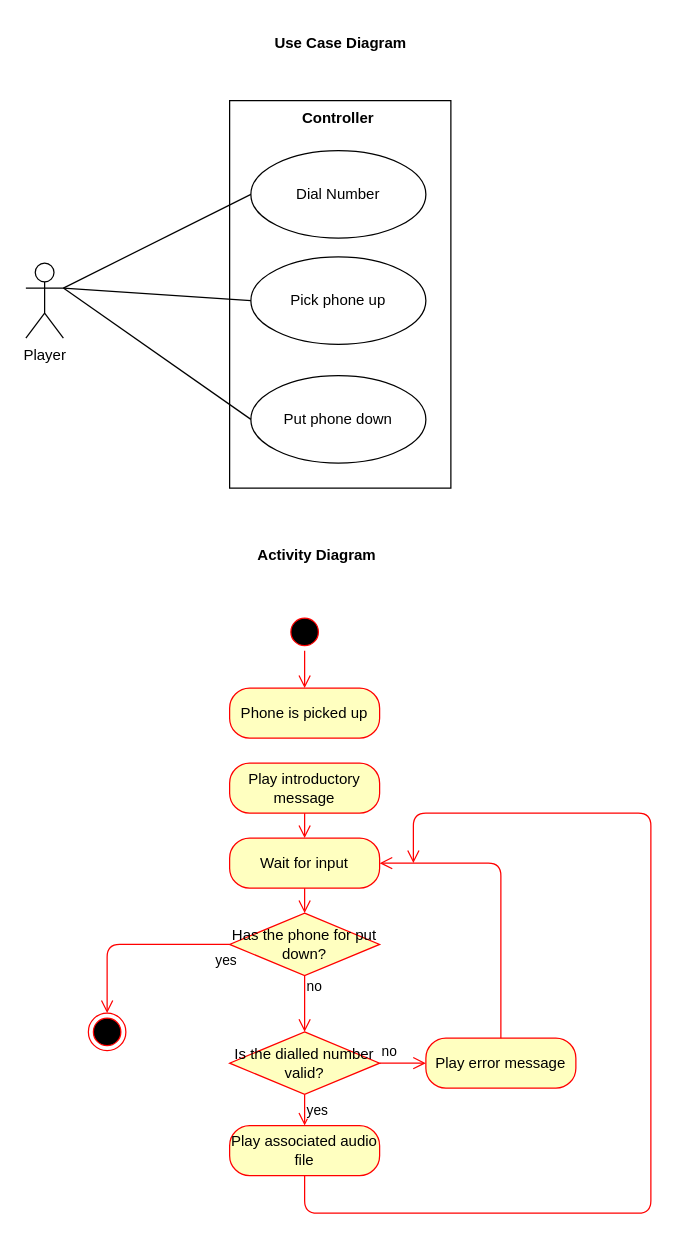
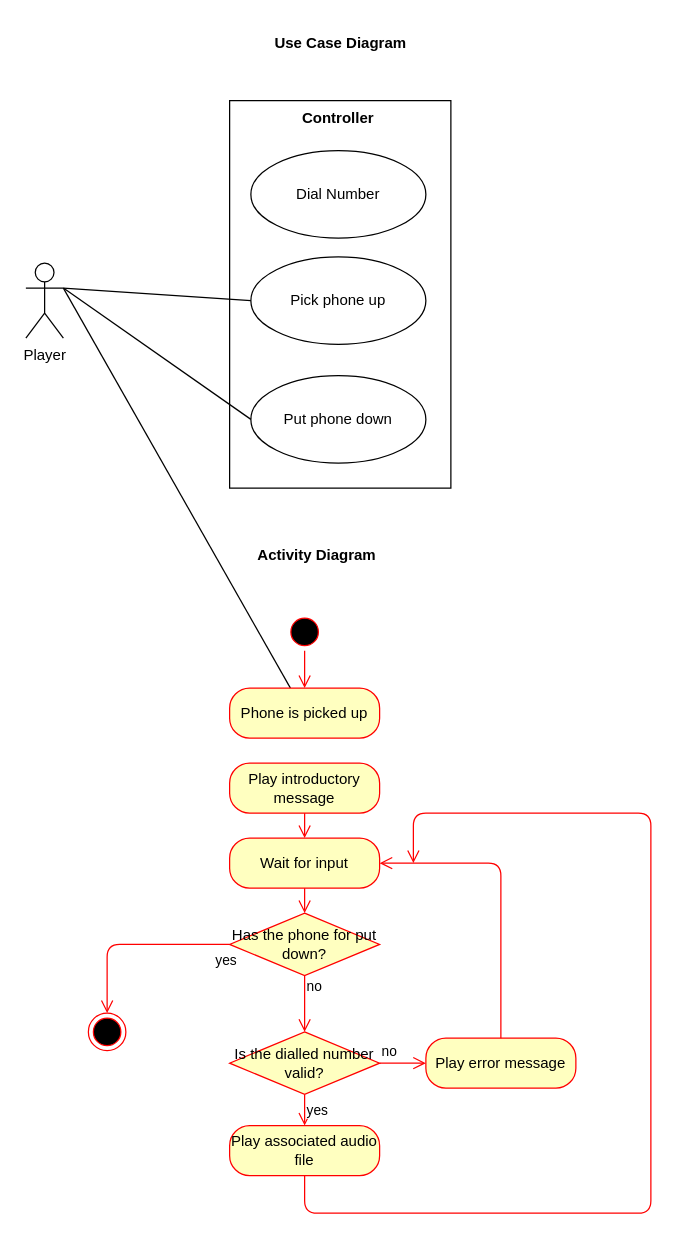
edge "Dial Number" -- "Player": now "Phone is picked up" -- "Player"
